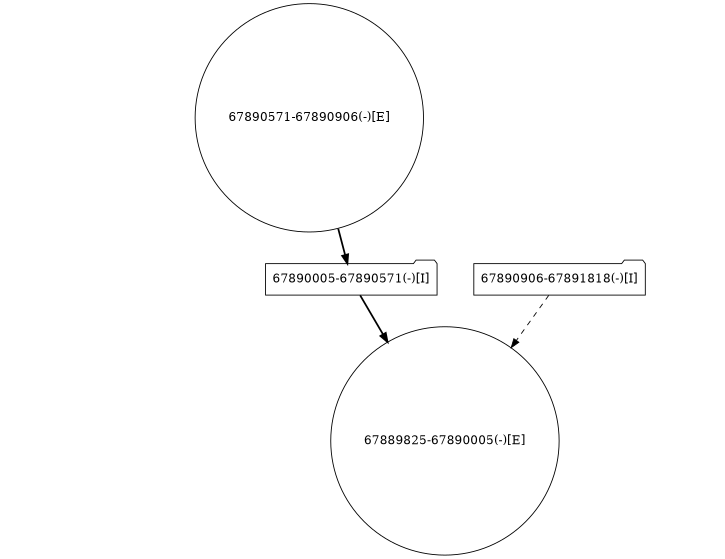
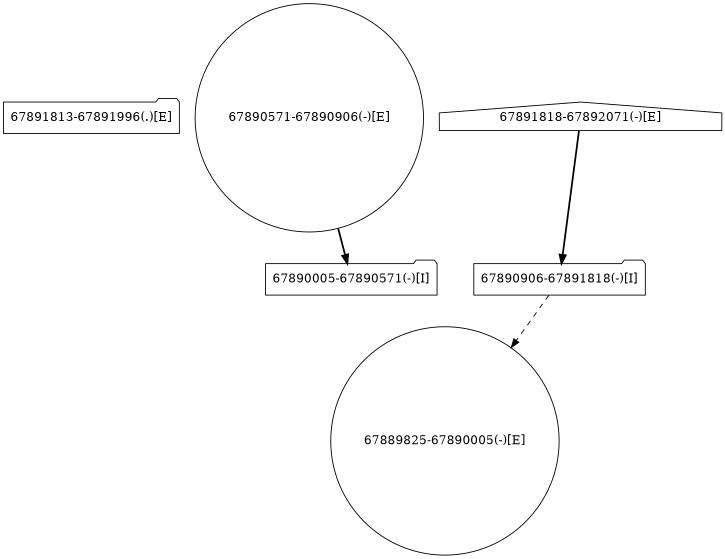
node "67891813-67891996(.)[E]": added
node "67891818-67892071(-)[E]": added
edge "67890005-67890571(-)[I]" -> "67889825-67890005(-)[E]": removed
